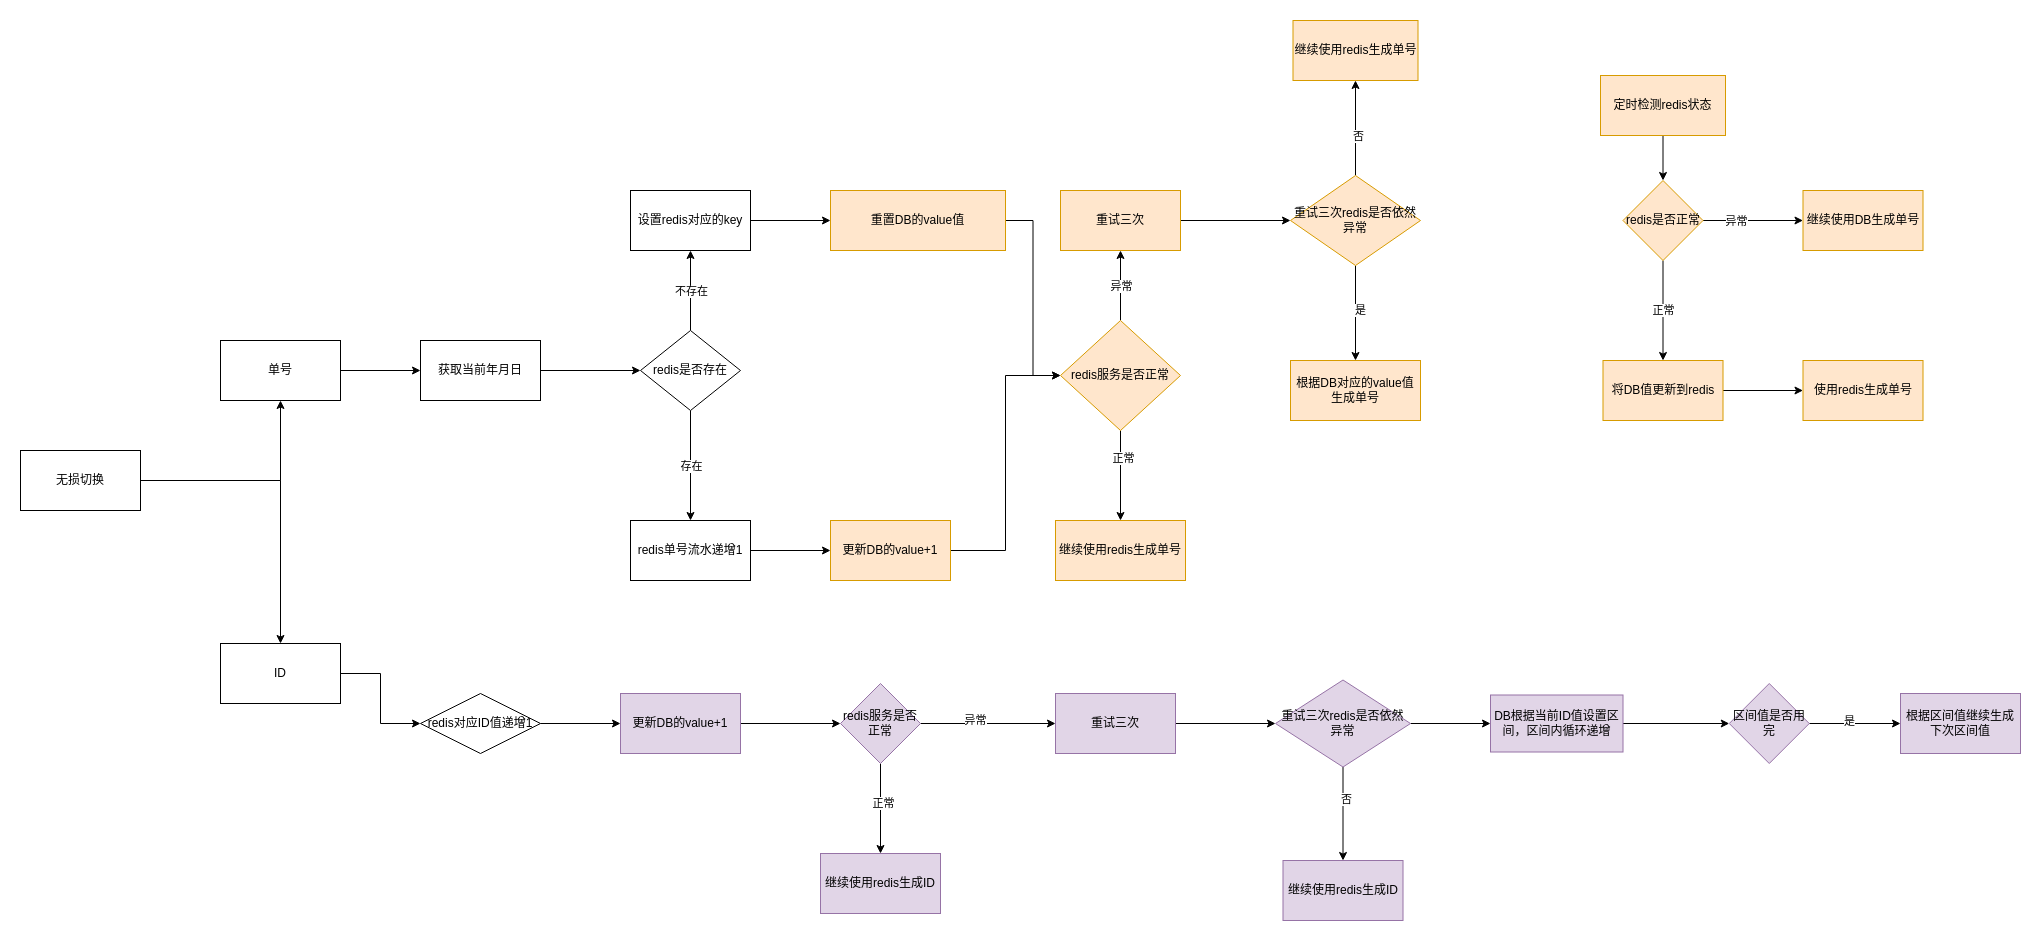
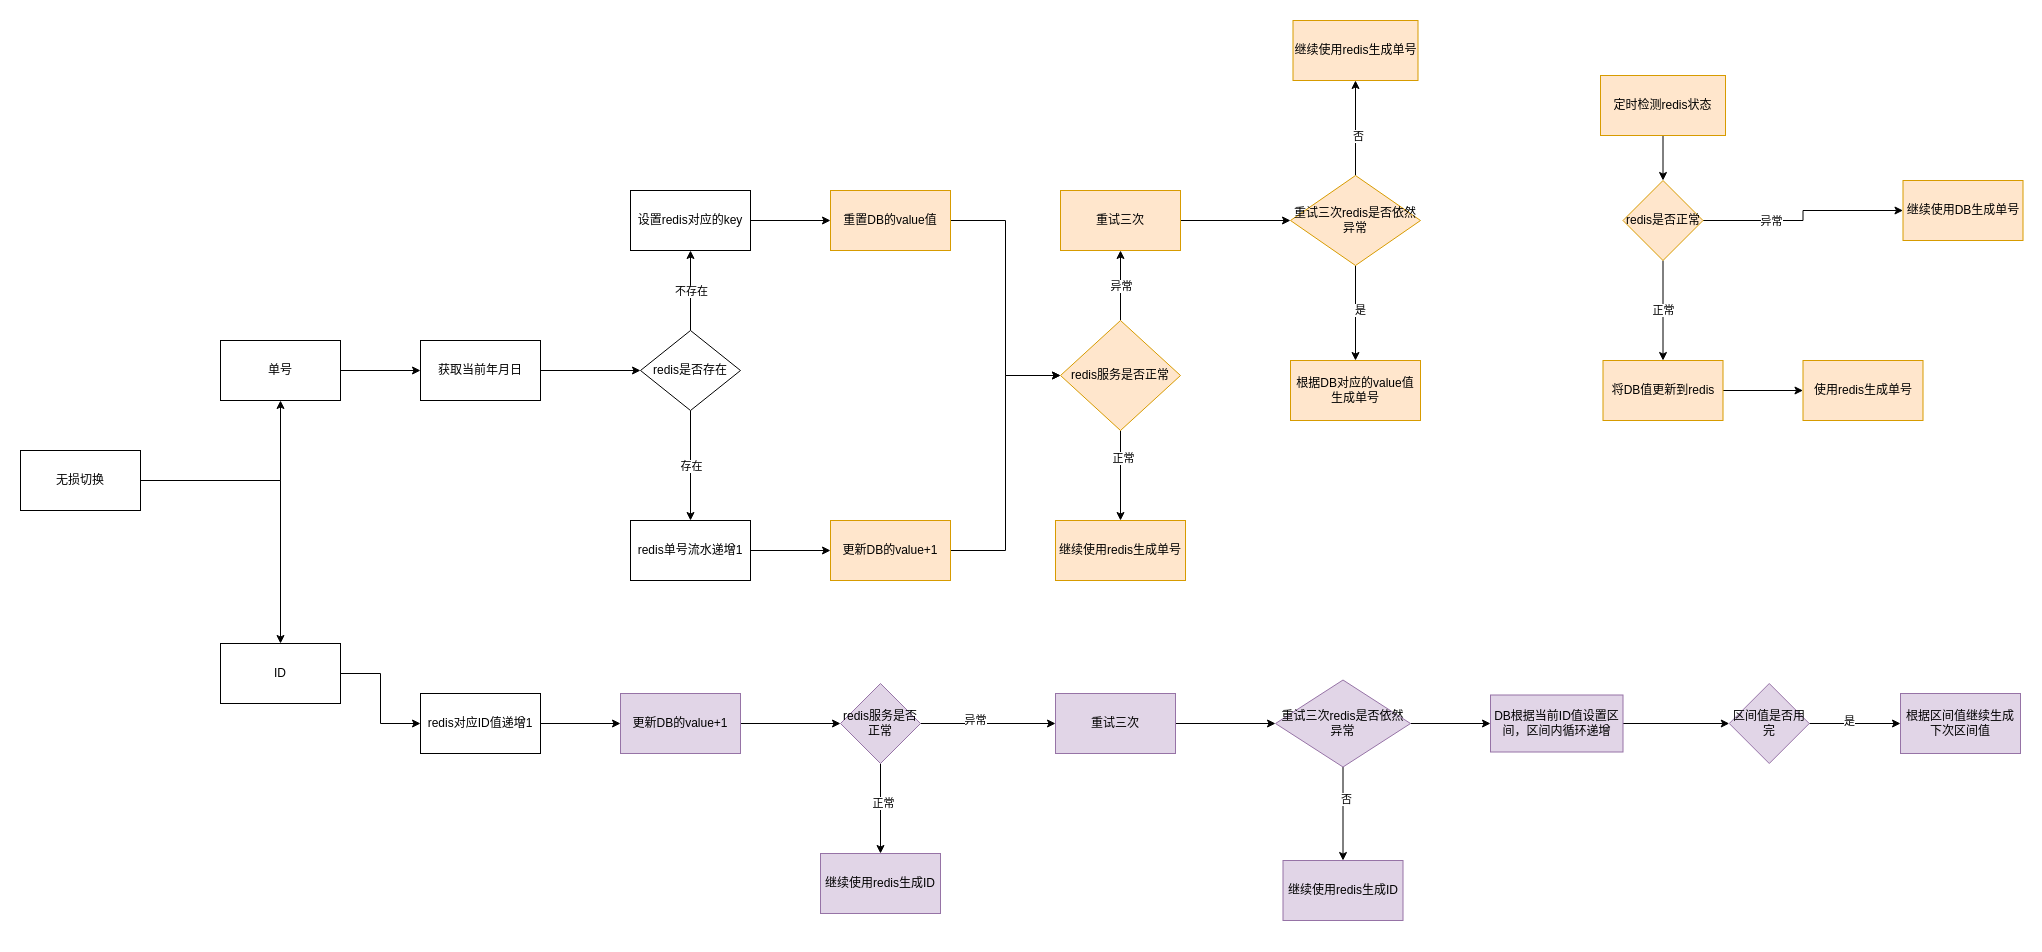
node "重置DB的value值": size 175x60 -> 120x60
node "继续使用DB生成单号": moved (1863, 221) -> (1963, 211)
node "redis对应ID值递增1": shape diamond -> rectangle
